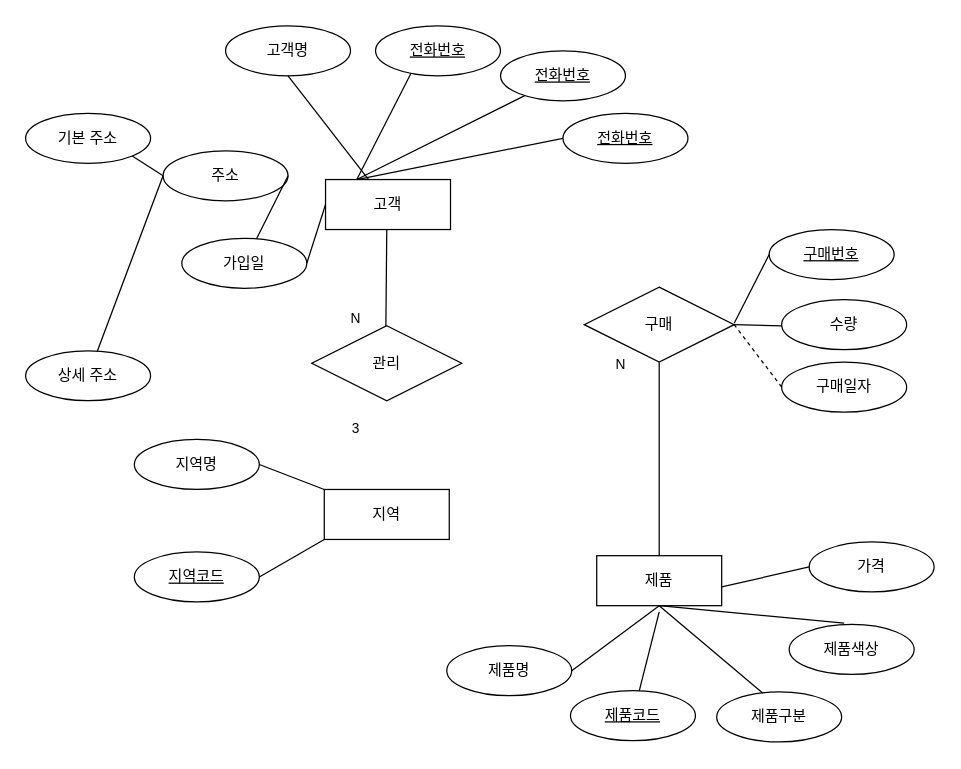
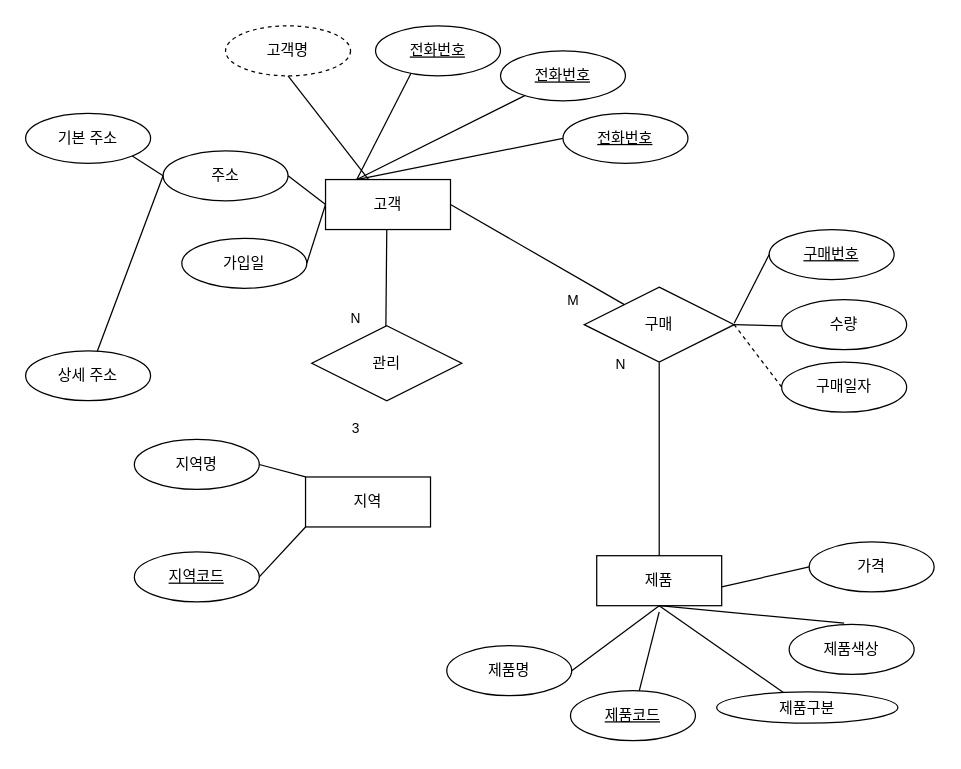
node "고객명": style solid -> dashed
edge "주소" -- "가입일": now "주소" -- "고객"
edge "고객" -- "구매": added, label "M"
node "지역": moved (387, 514) -> (368, 502)
node "제품구분": size 125x50 -> 181x31
